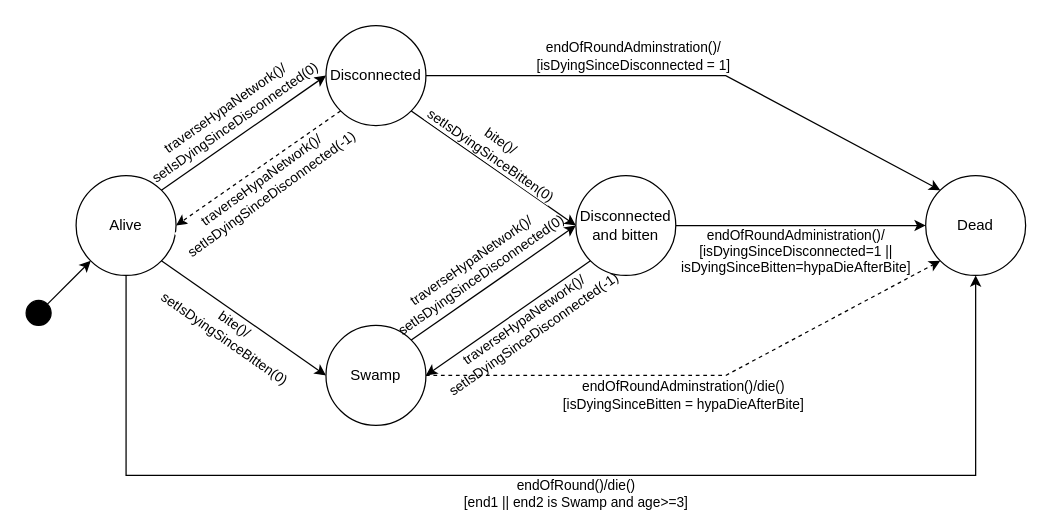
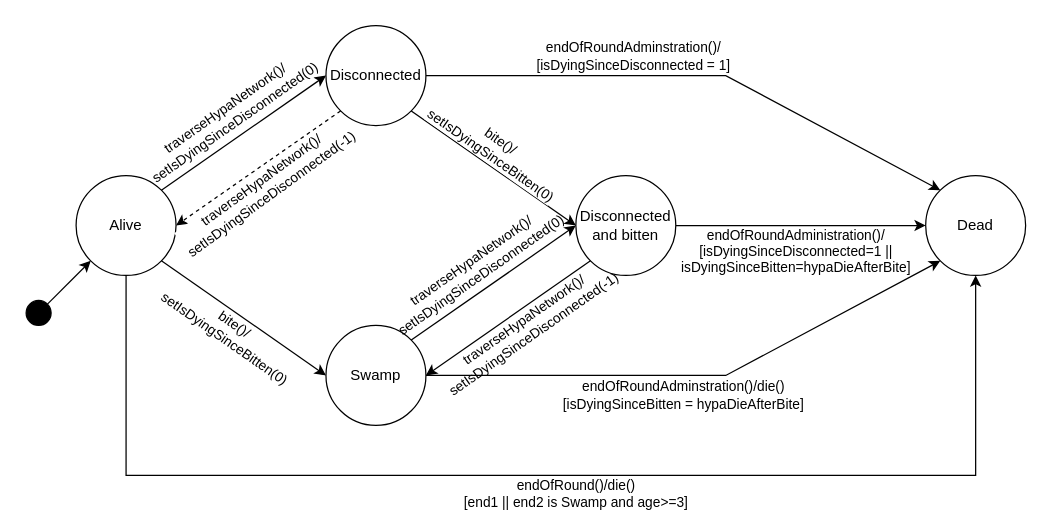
edge "Swamp" -> "Dead": style dashed -> solid
